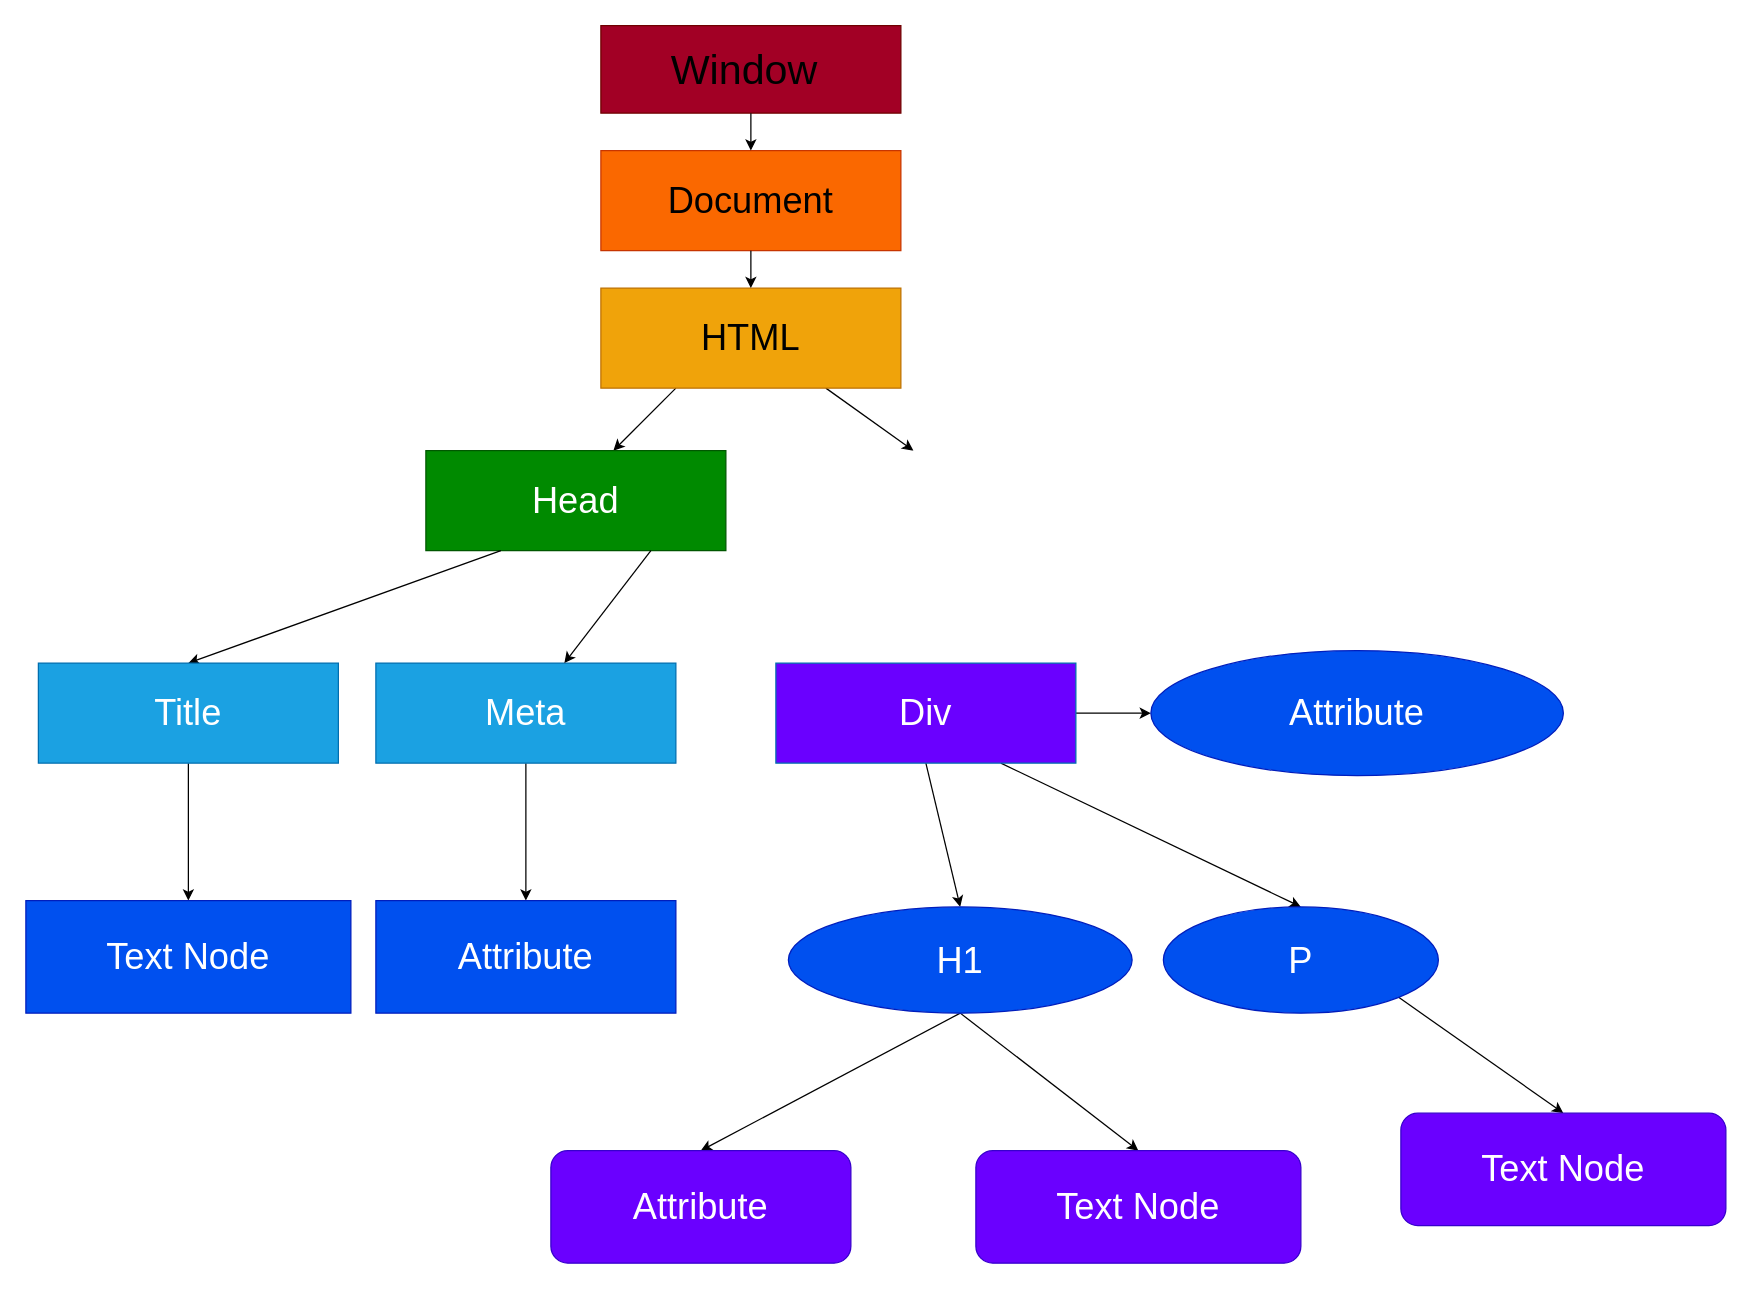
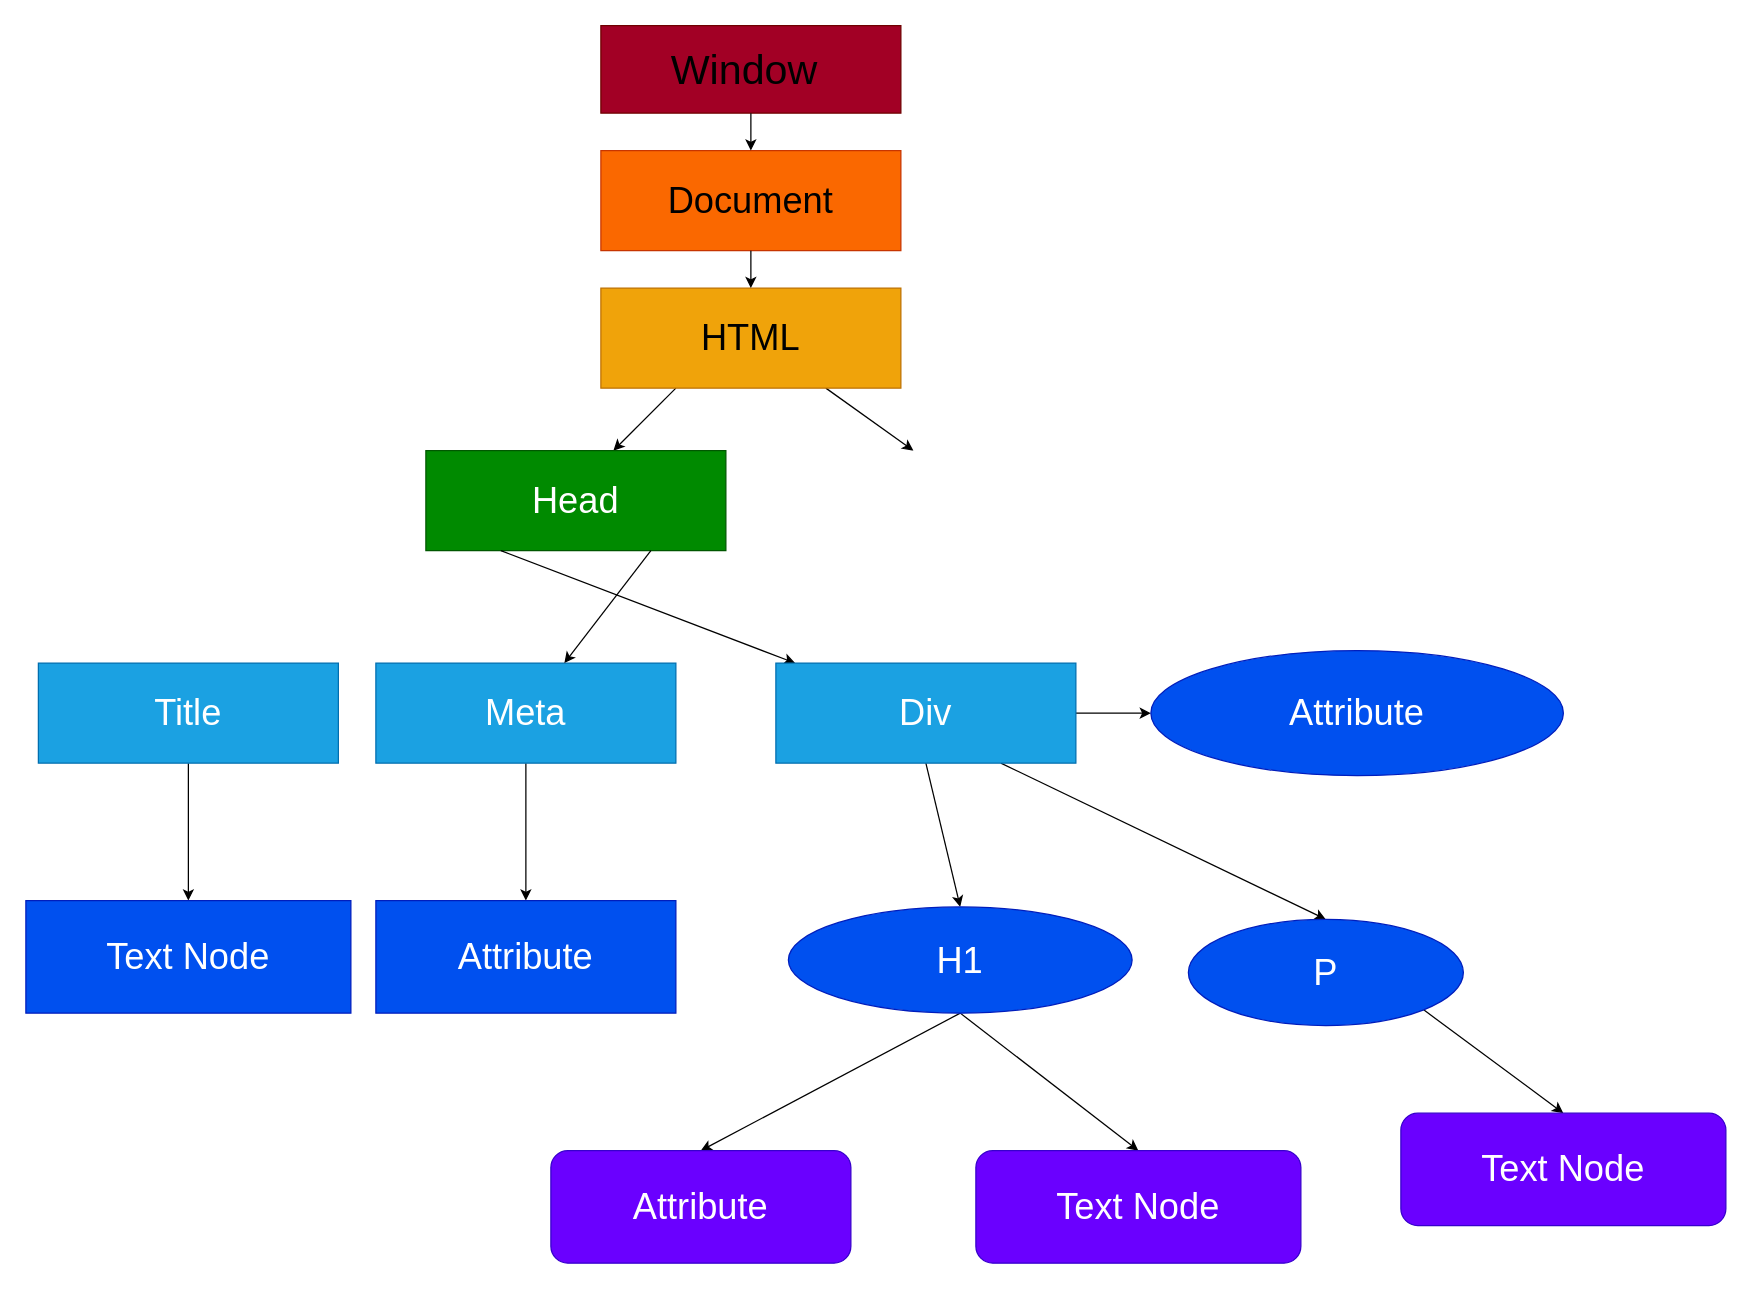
edge "Head" -> "Title": now "Head" -> "Div"
node "Div": fillcolor #6a00ff -> #1ba1e2
node "P": moved (1301, 960) -> (1326, 973)
